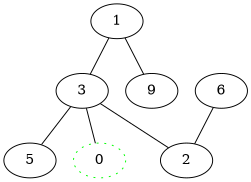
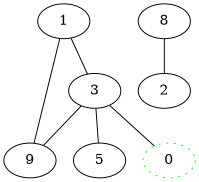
node "6": label "6" -> "8"
edge "3" -- "2": now "3" -- "9"
